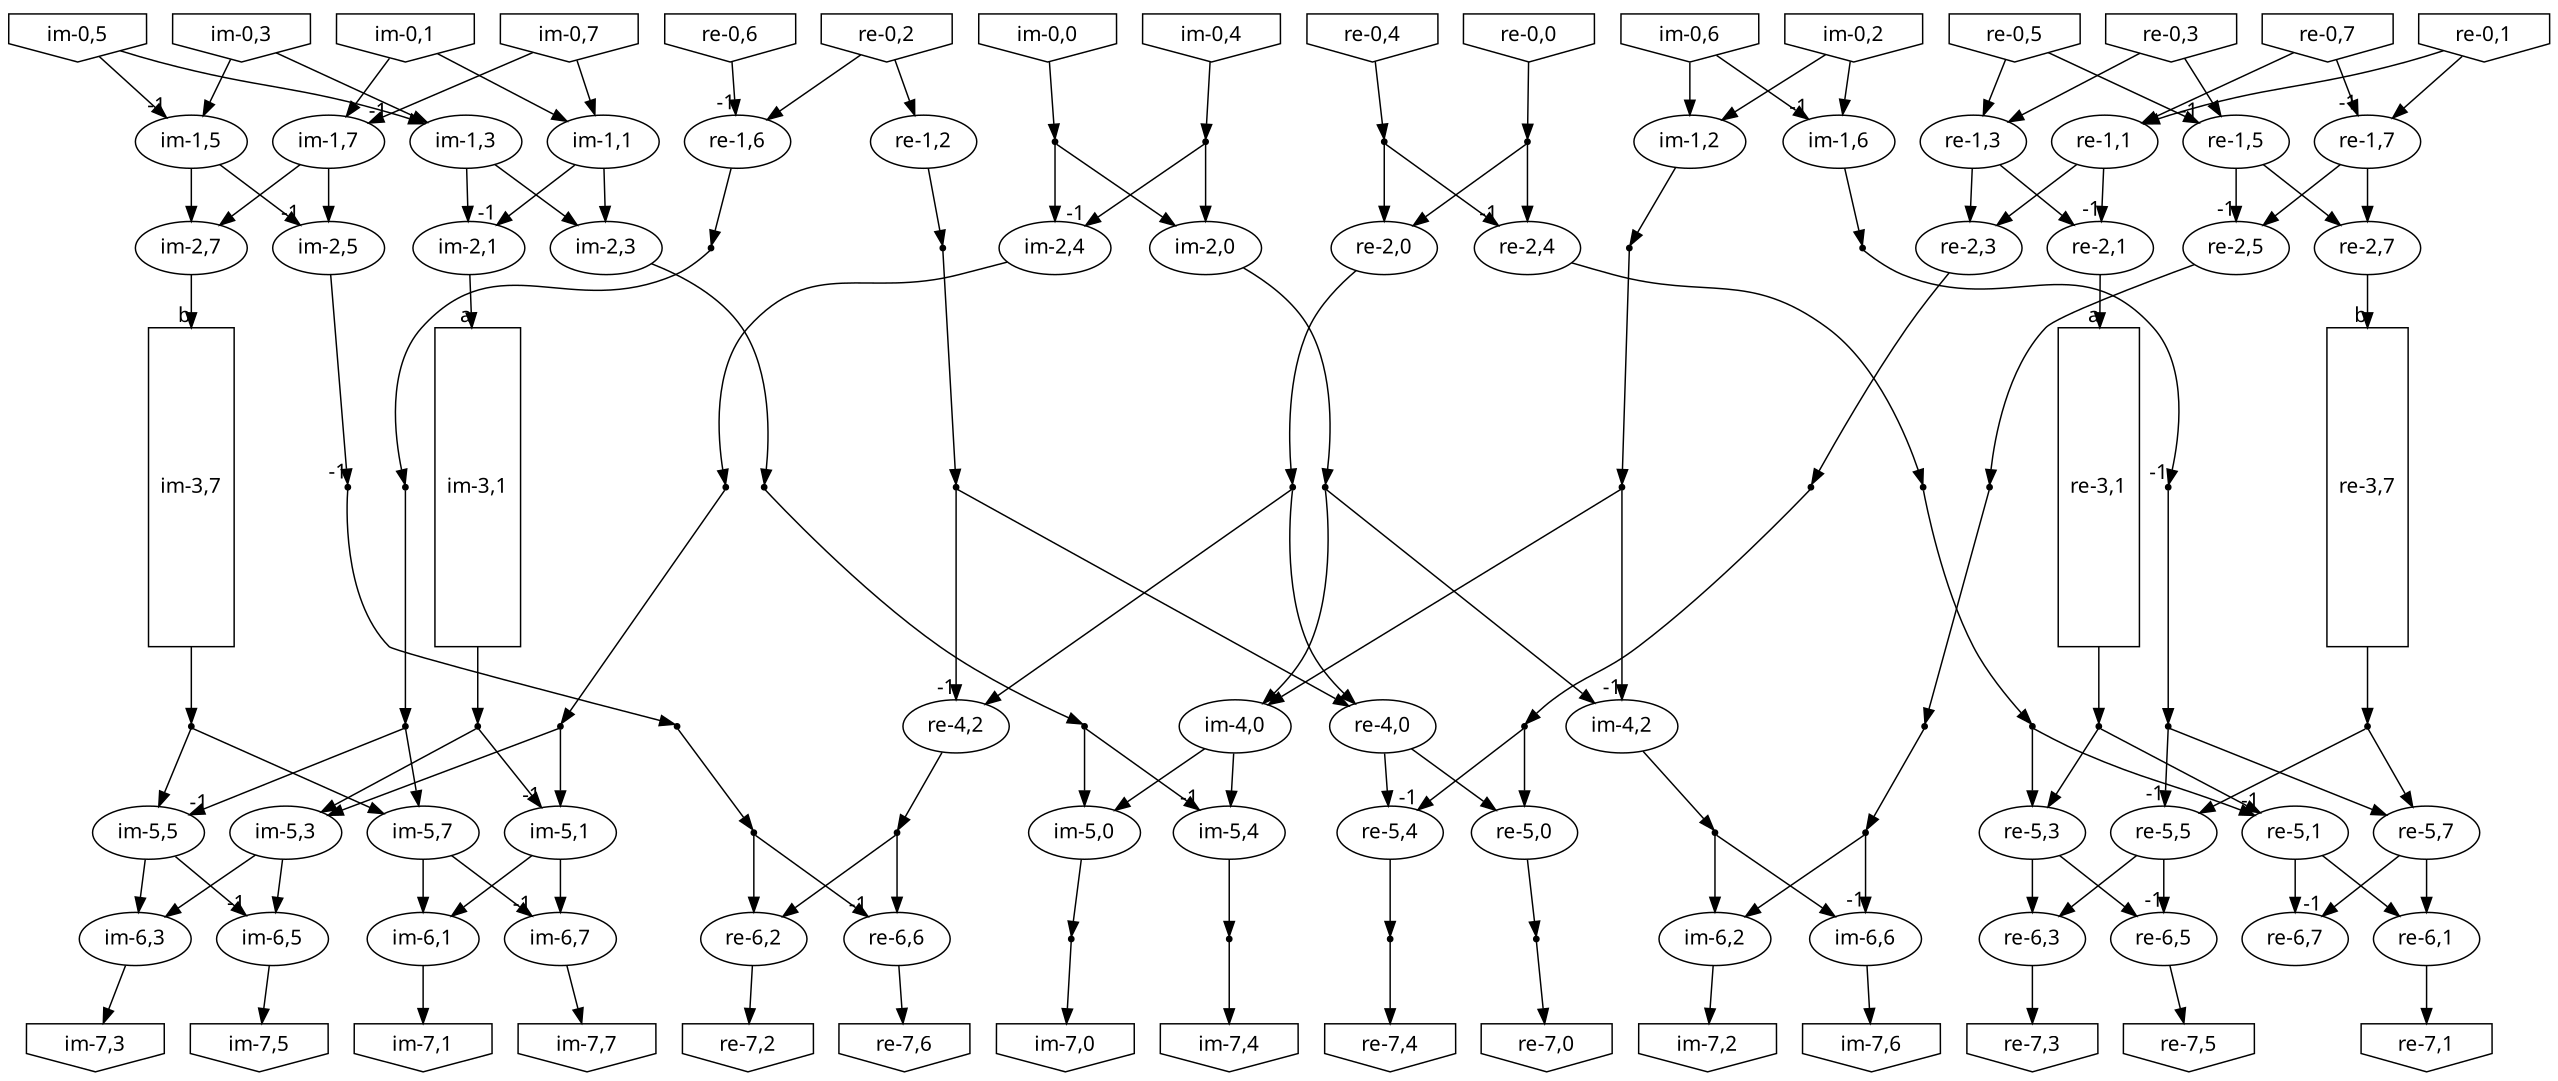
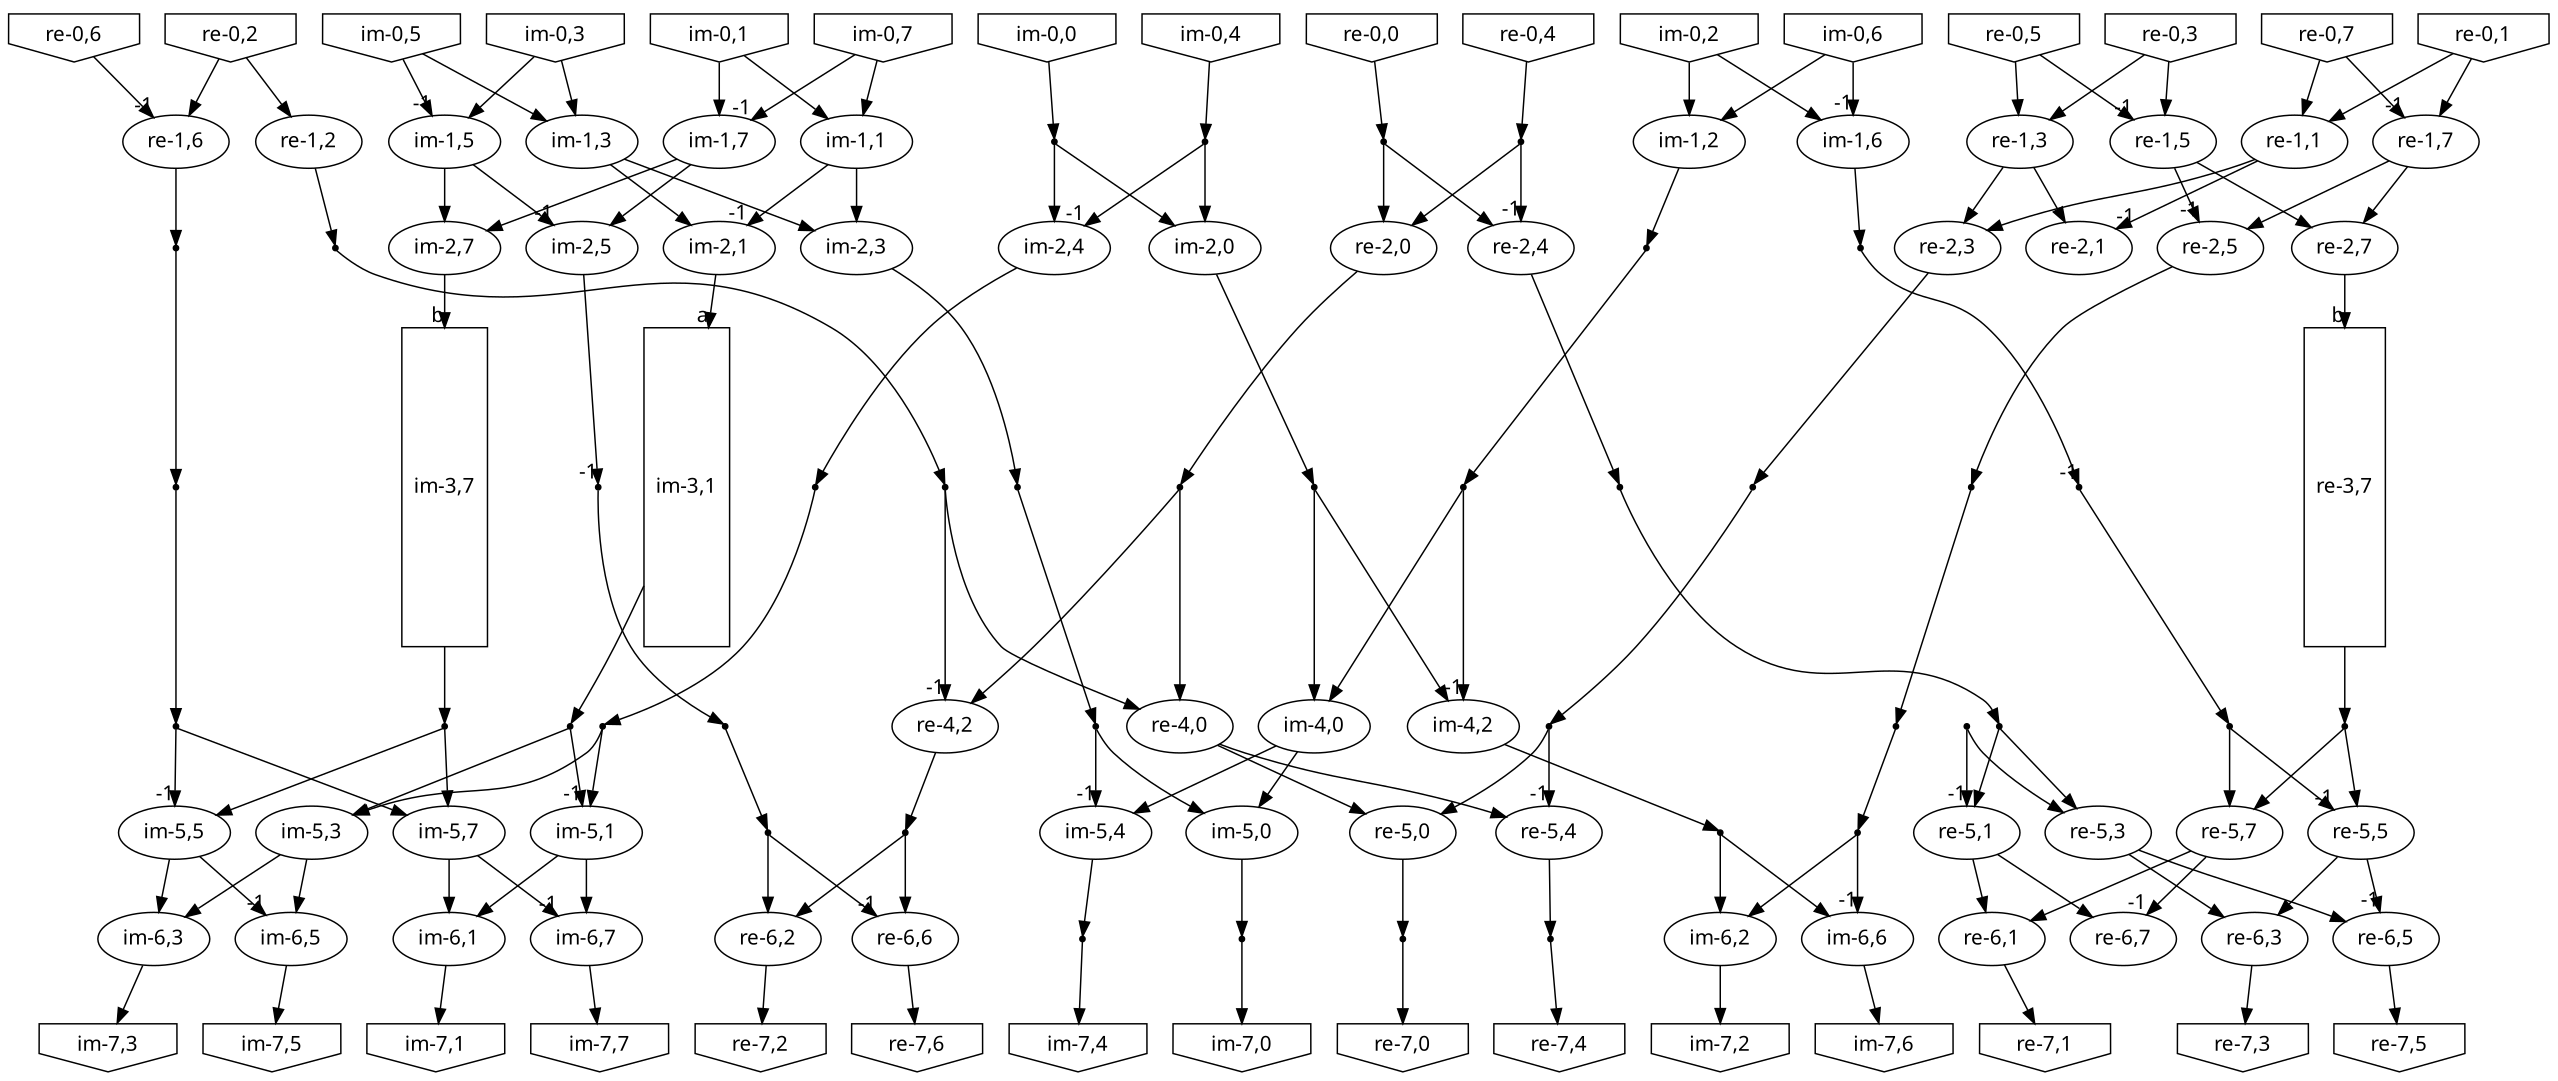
node "re-3,1": removed
